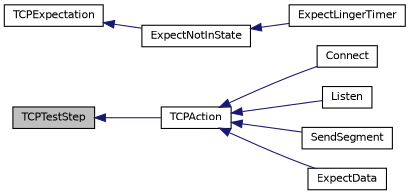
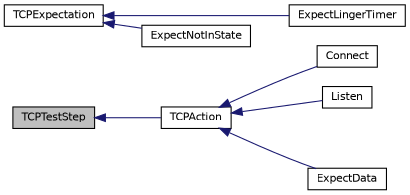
edge "ExpectLingerTimer" -> "ExpectNotInState": now "ExpectLingerTimer" -> "TCPExpectation"
node "SendSegment": removed
